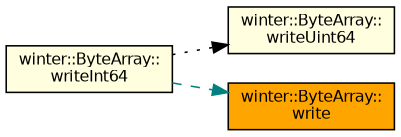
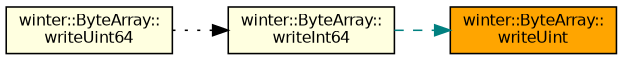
edge "winter::ByteArray:: writeInt64" -> "winter::ByteArray:: writeUint64": reversed
node "winter::ByteArray:: write": label "winter::ByteArray:: write" -> "winter::ByteArray:: writeUint"
